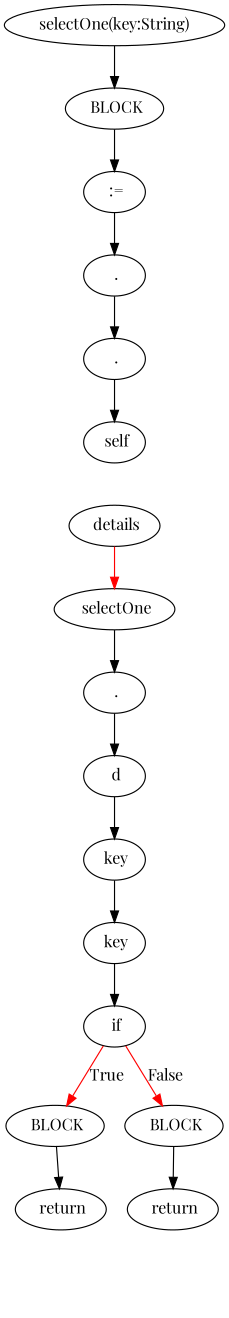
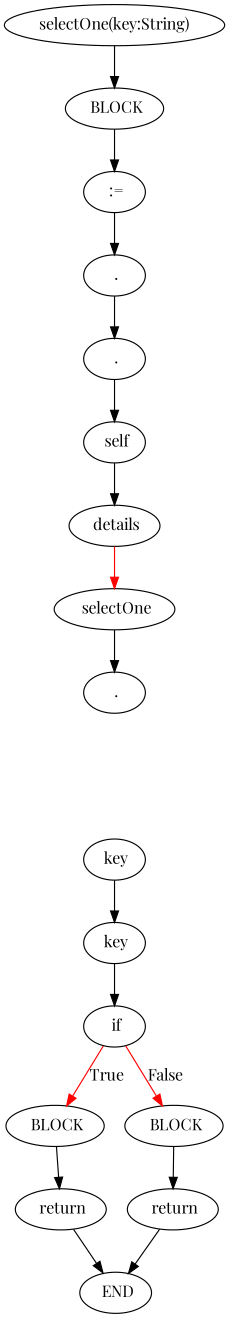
edge "self" -> "details": added
node "d": removed
node "END": added
